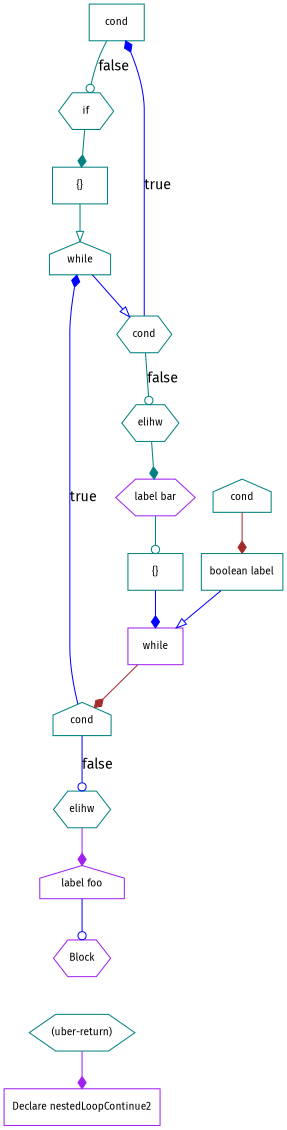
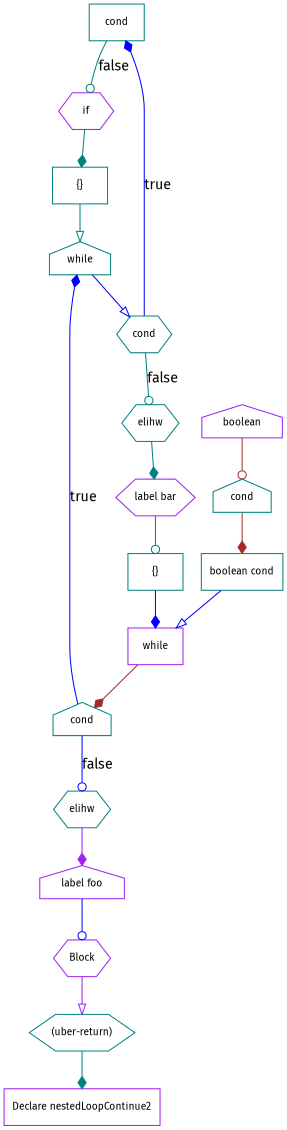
node "if": color teal -> purple
node "boolean": added
node "boolean label": label "boolean label" -> "boolean cond"
edge "Block" -> "(uber-return)": added
edge "(uber-return)" -> "Declare nestedLoopContinue2": color purple -> teal
